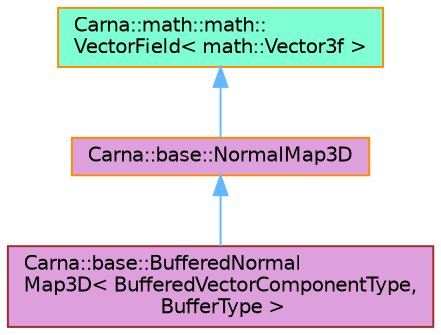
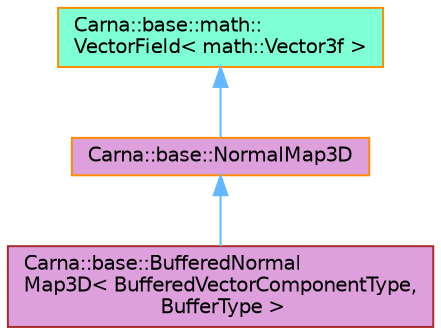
node "Carna::math::math:: VectorField< math::Vector3f >": label "Carna::math::math:: VectorField< math::Vector3f >" -> "Carna::base::math:: VectorField< math::Vector3f >"
